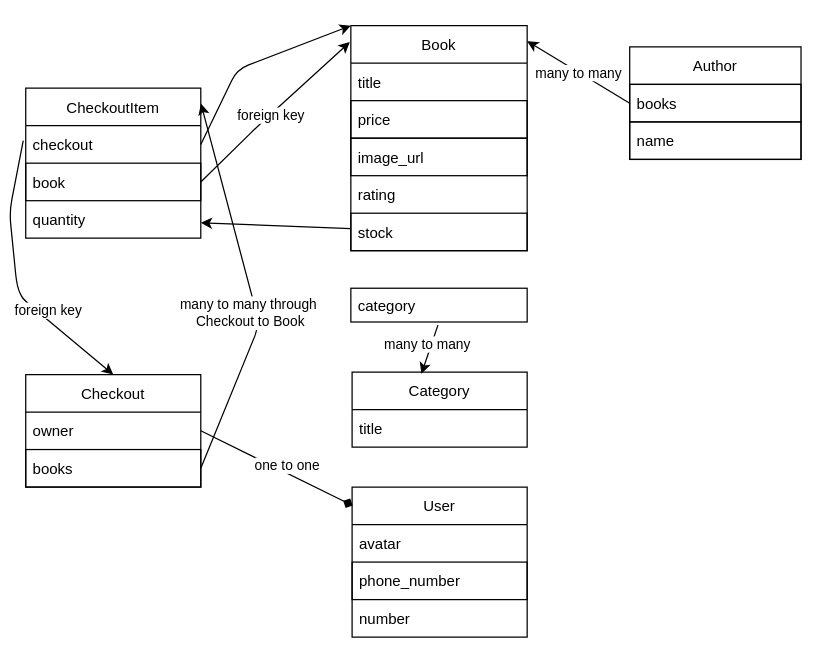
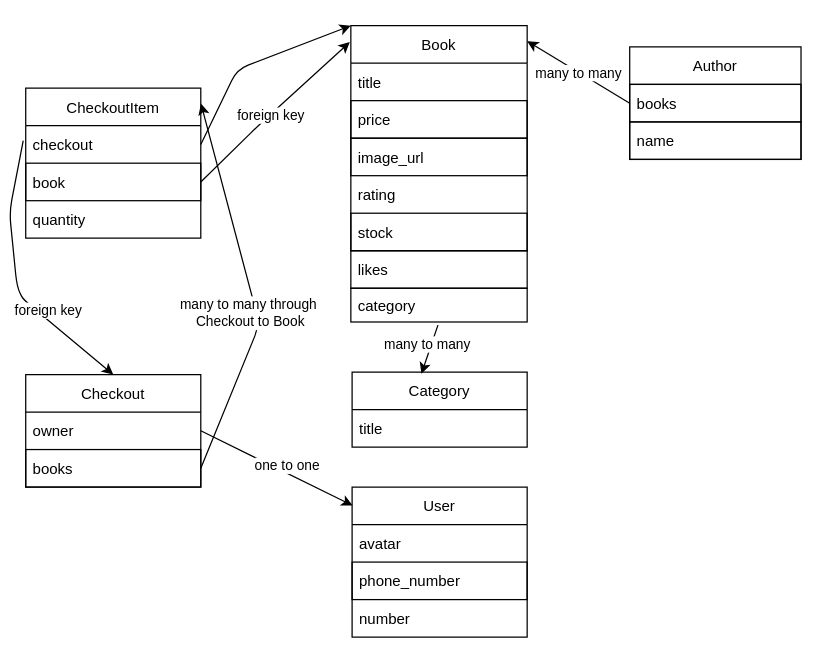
edge "stock" -> "quantity": removed
node "likes": added
edge "owner" -> "User": arrowhead diamond -> classic
